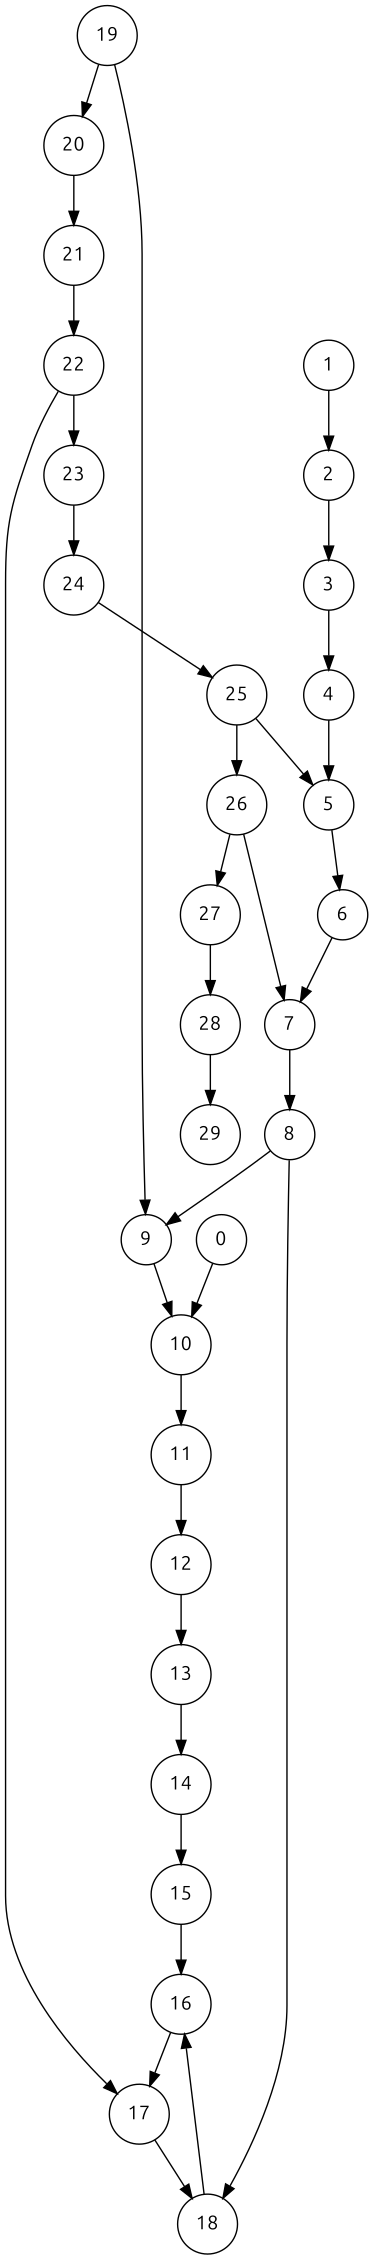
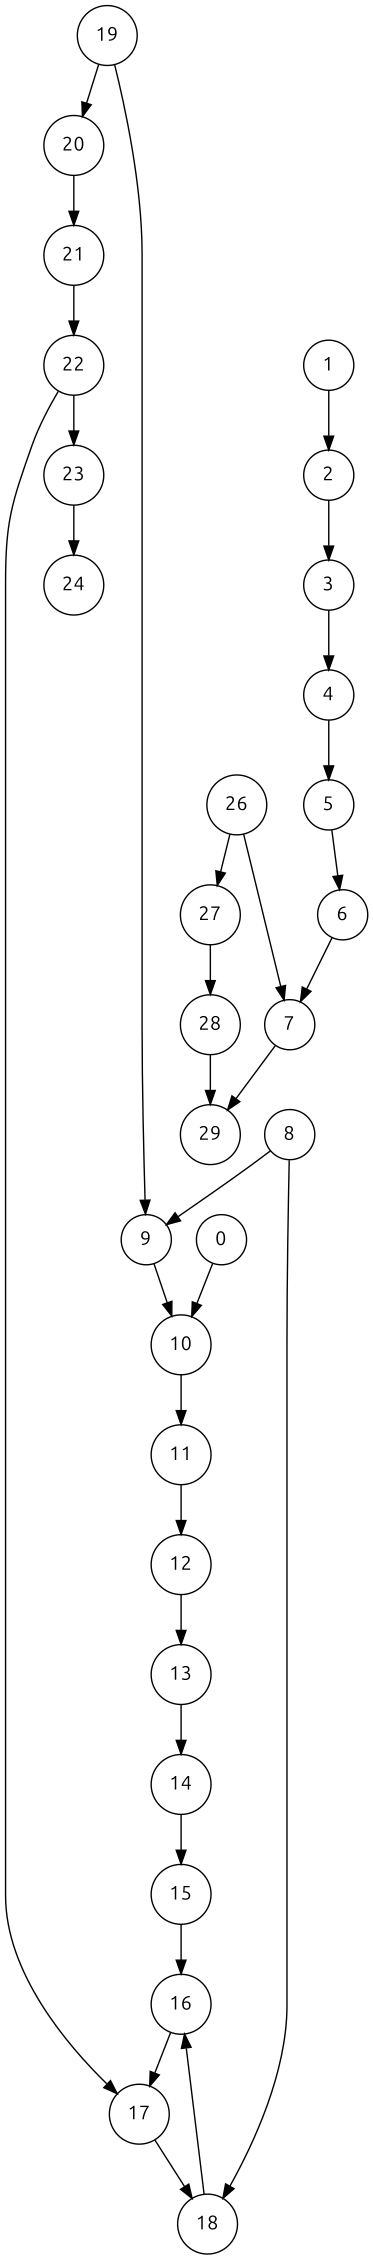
node "25": removed
edge "7" -> "8": now "7" -> "29"
